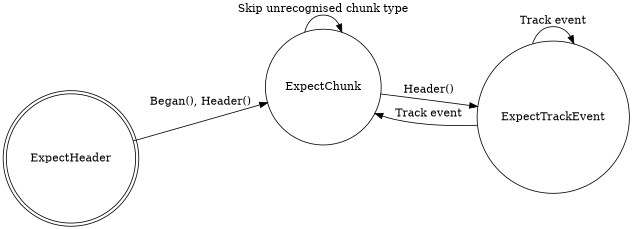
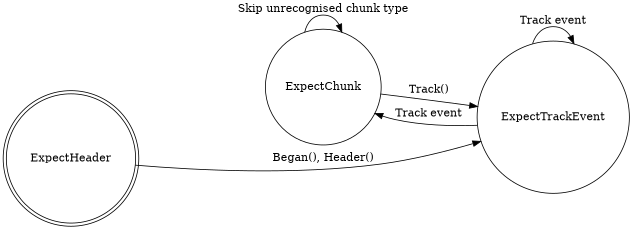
edge "ExpectChunk" -> "ExpectTrackEvent": label "Header()" -> "Track()"
edge "ExpectHeader" -> "ExpectChunk": now "ExpectHeader" -> "ExpectTrackEvent"
